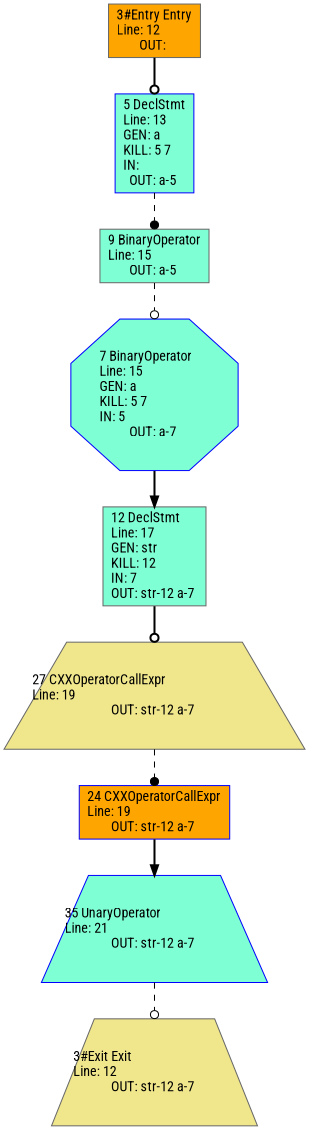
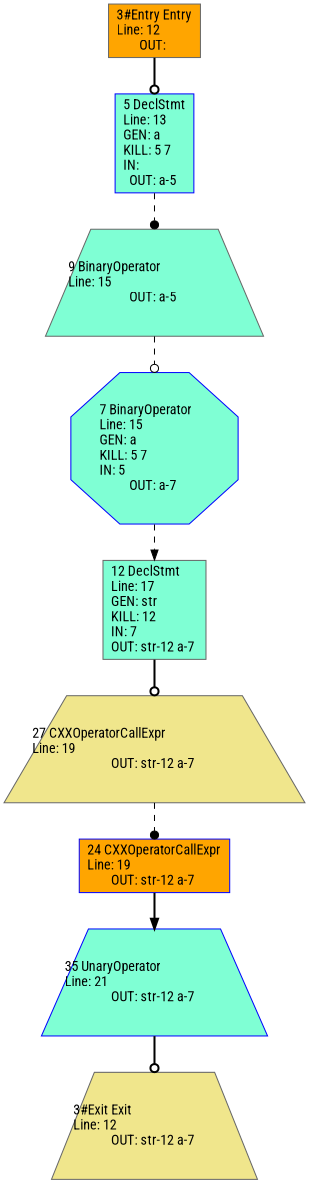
node "9 BinaryOperator Line: 15 OUT: a-5": shape box -> trapezium
edge "7 BinaryOperator Line: 15 GEN: a KILL: 5 7 IN: 5 OUT: a-7" -> "12 DeclStmt Line: 17 GEN: str KILL: 12 IN: 7 OUT: str-12 a-7": style bold -> dashed
edge "35 UnaryOperator Line: 21 OUT: str-12 a-7" -> "3#Exit Exit Line: 12 OUT: str-12 a-7": style dashed -> bold
